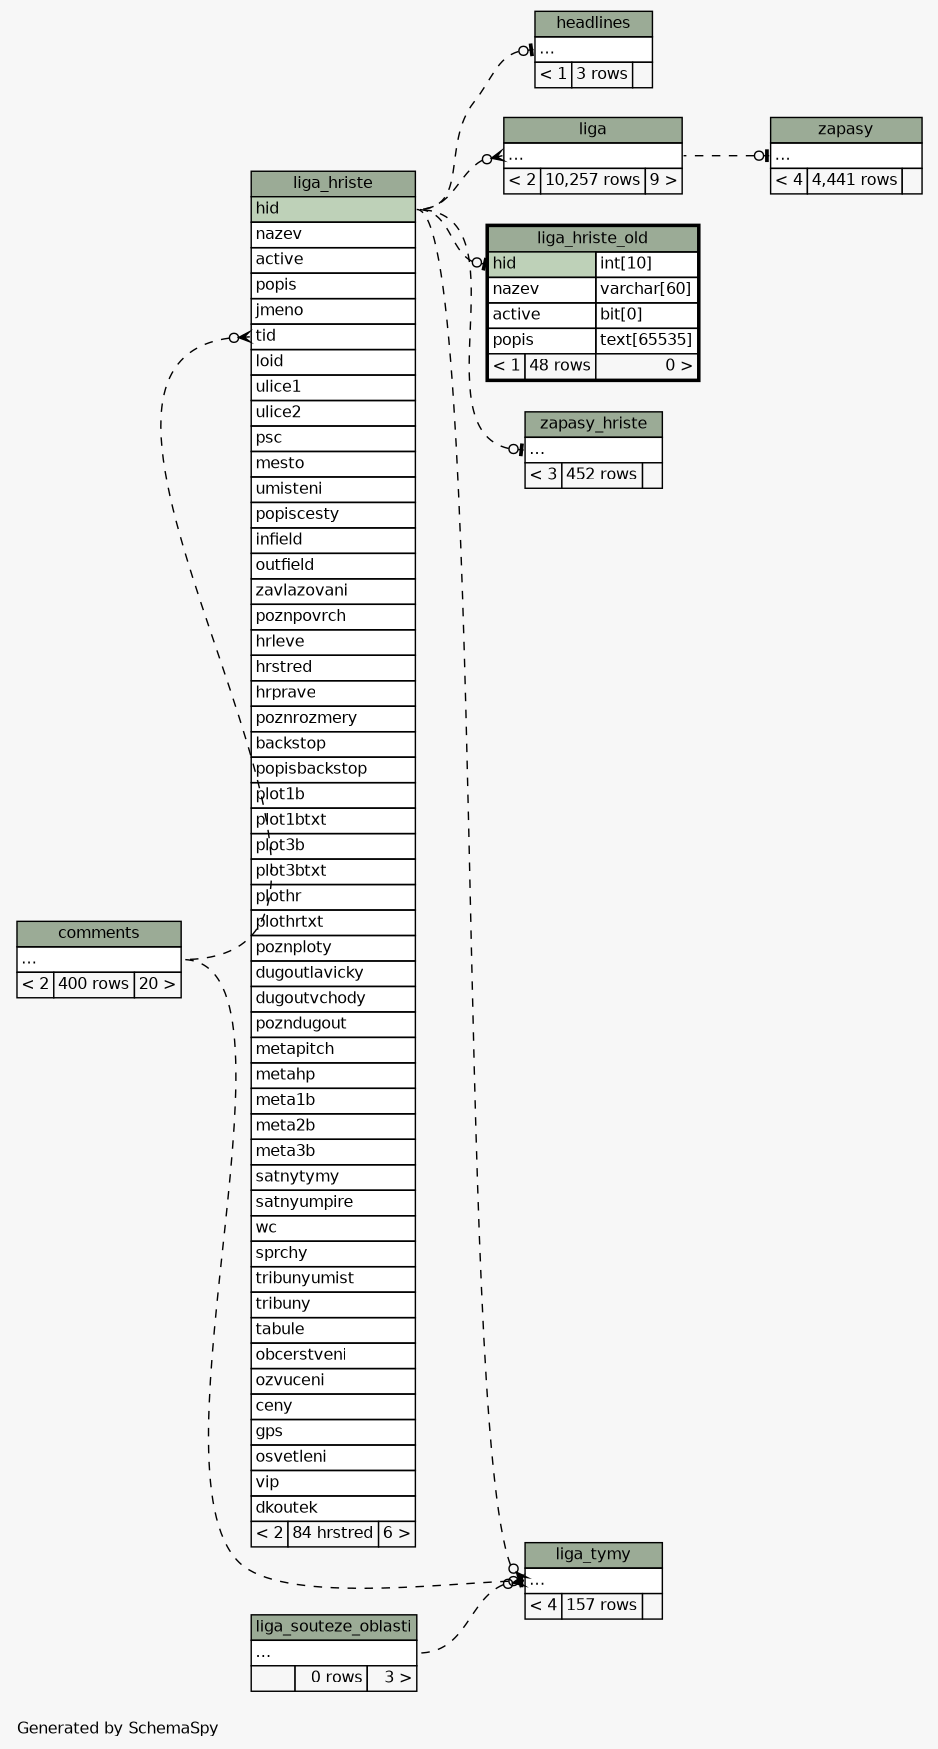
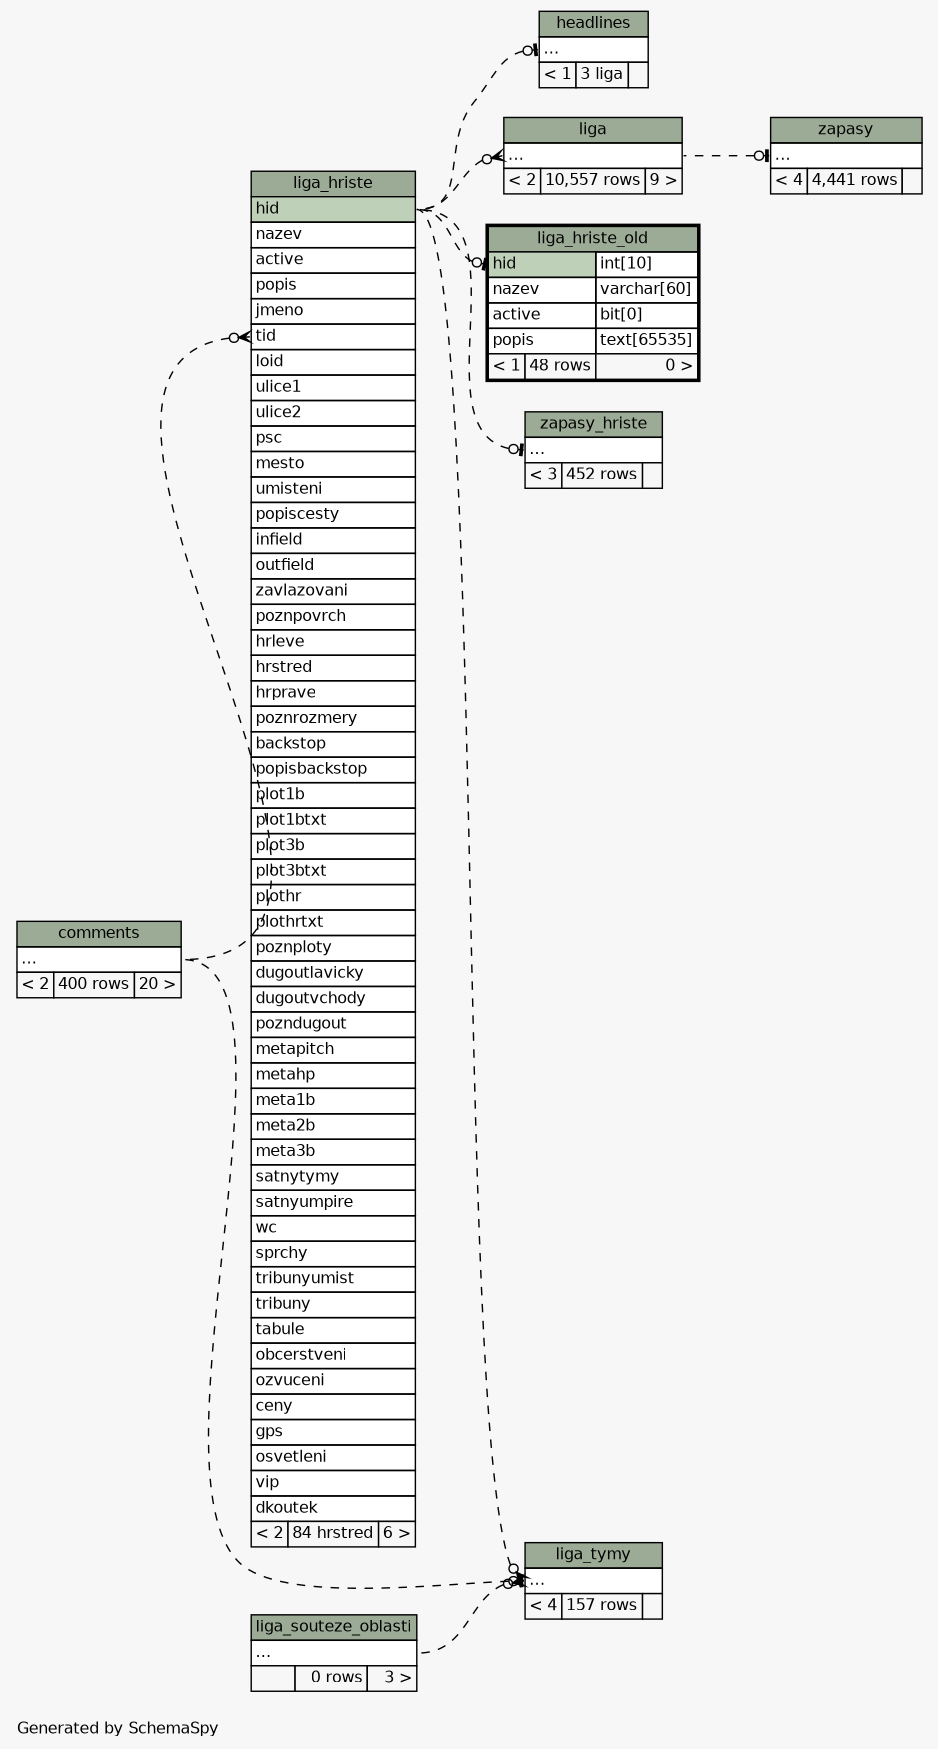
node "headlines": text "3 rows" -> "3 liga"
node "liga": text "10,257 rows" -> "10,557 rows"
